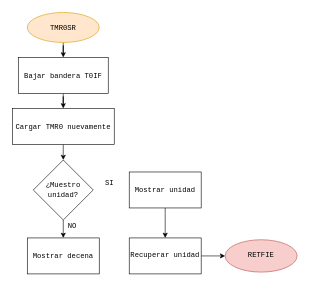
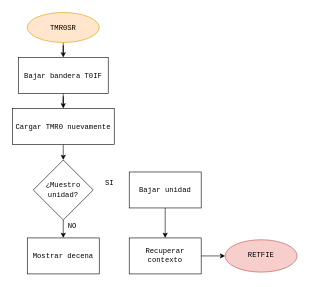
node "Mostrar unidad": label "Mostrar unidad" -> "Bajar unidad"
node "Recuperar unidad": label "Recuperar unidad" -> "Recuperar contexto"
